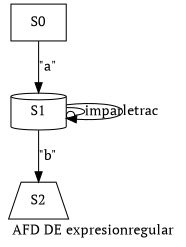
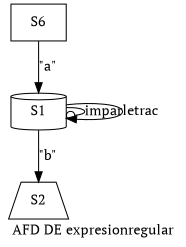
node "S0": label "S0" -> "S6"
